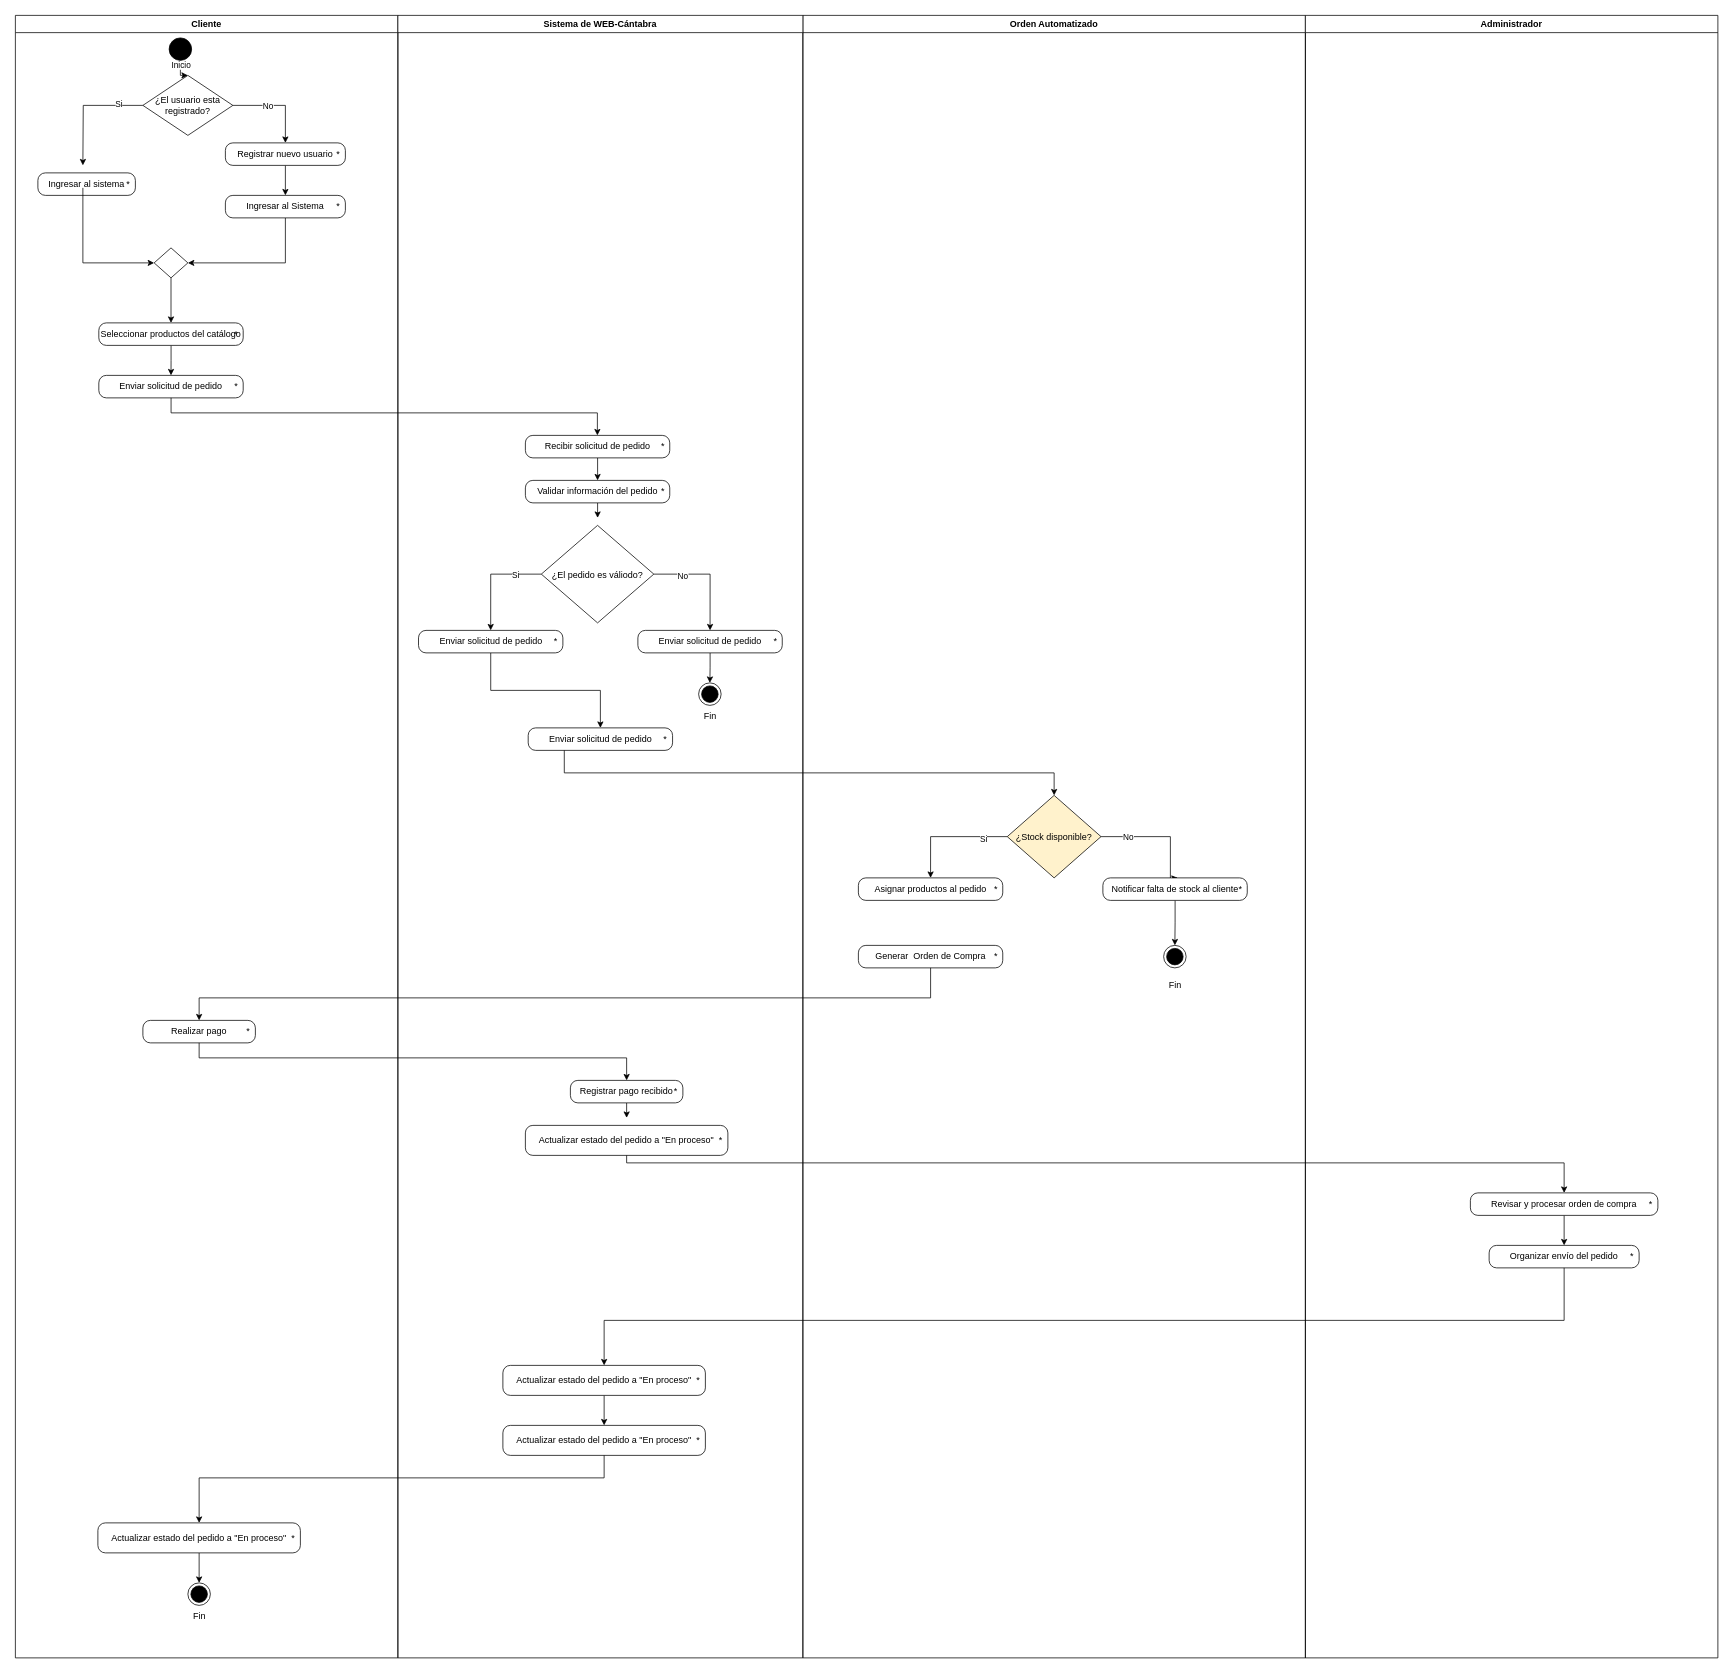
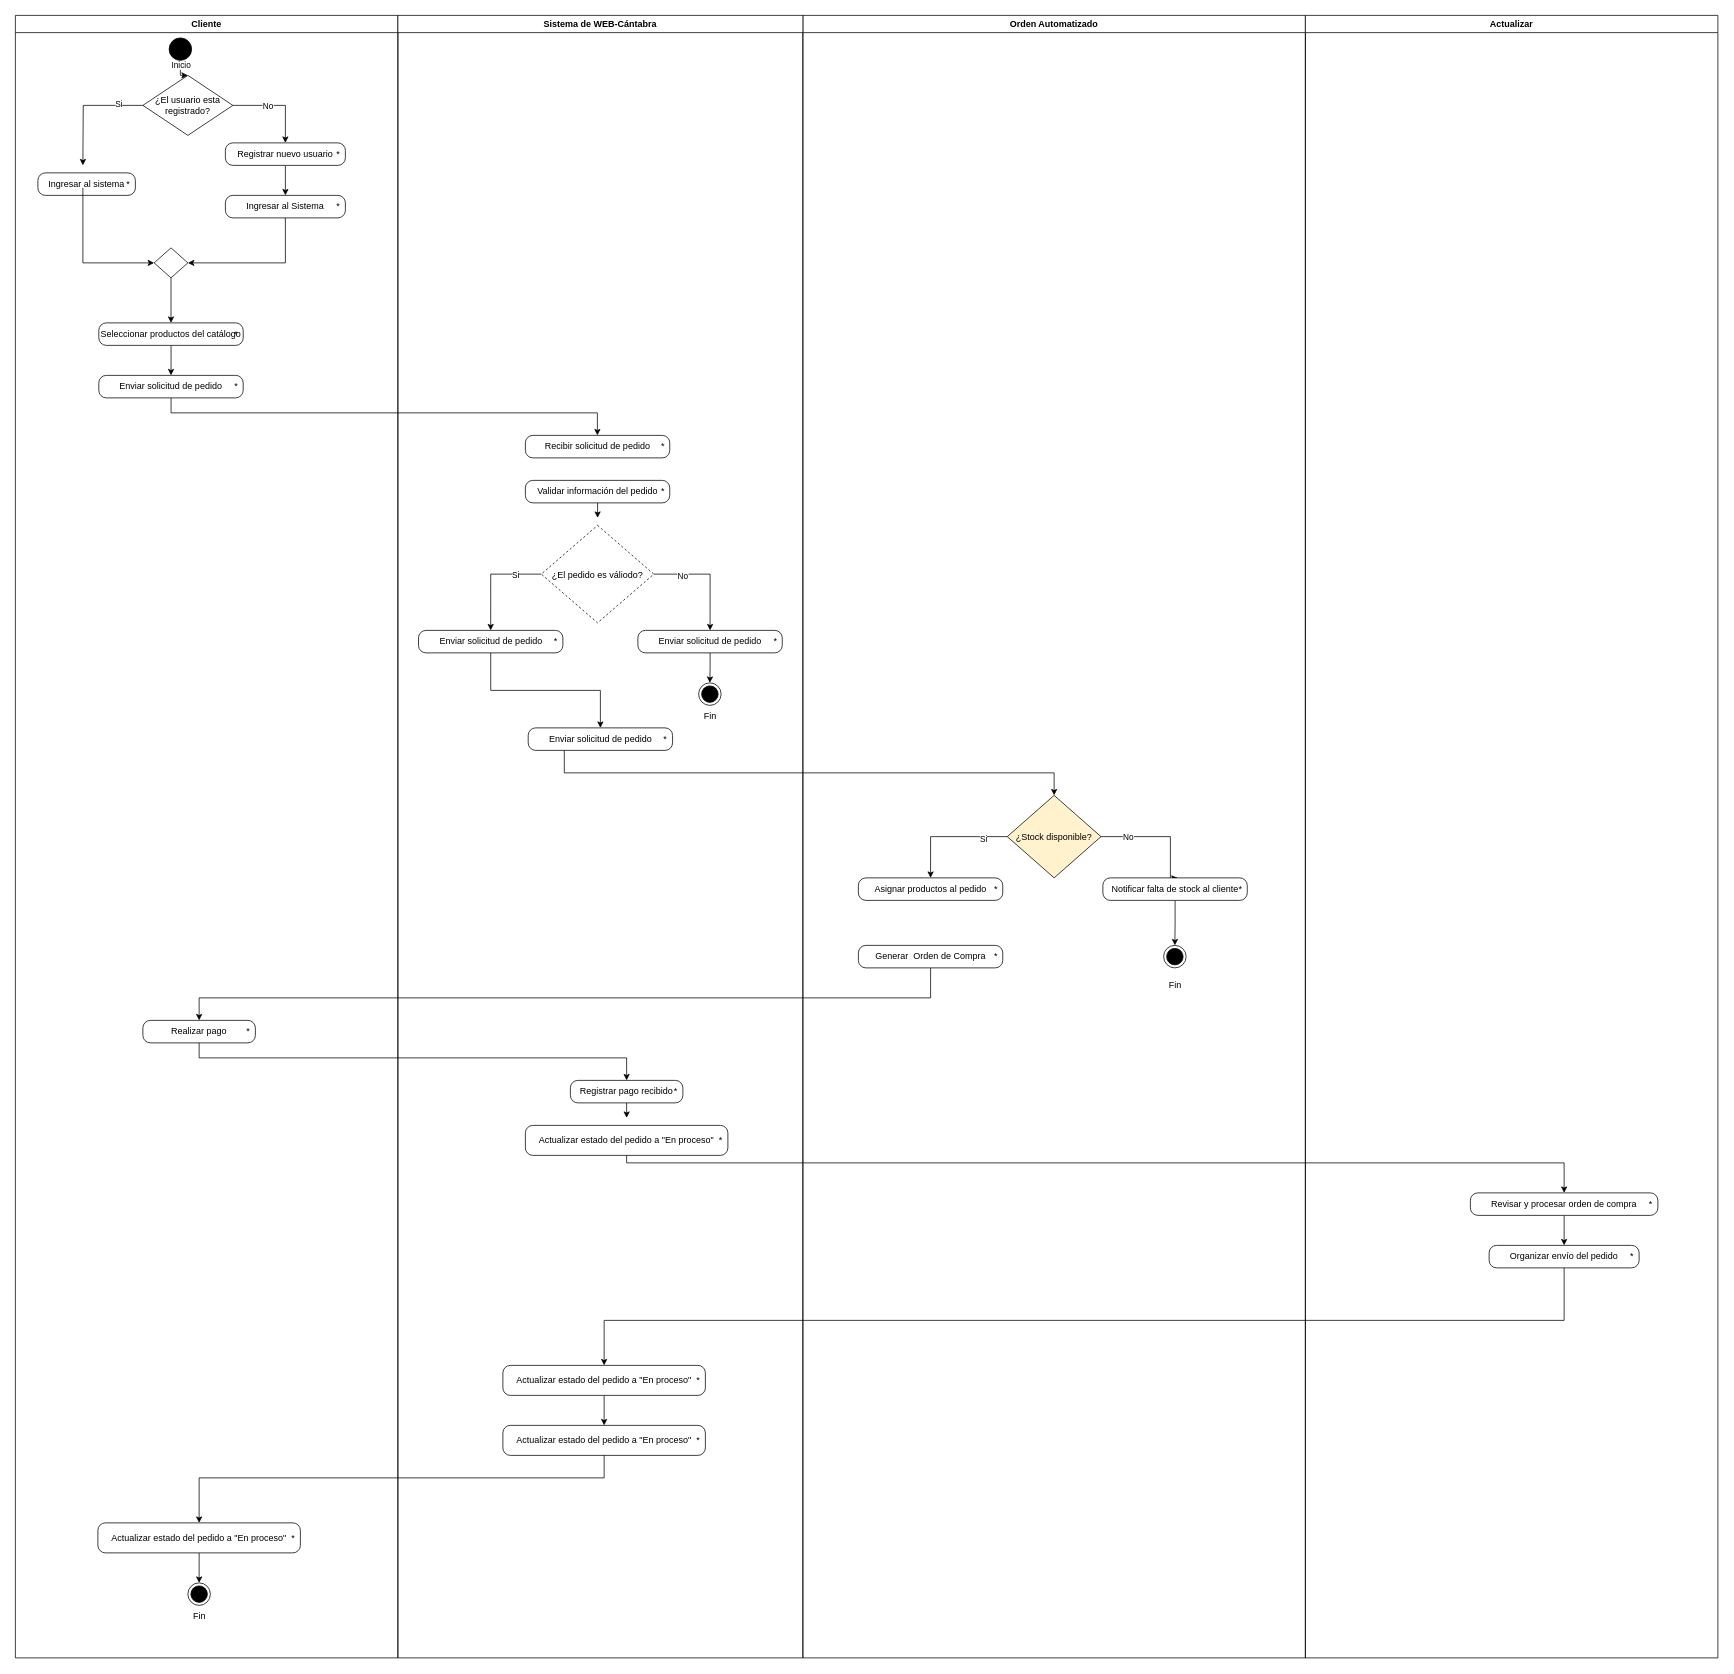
node "Administrador": label "Administrador" -> "Actualizar"
edge "Recibir solicitud de pedido" -> "Validar información del pedido": removed
node "¿El pedido es váliodo?": style solid -> dashed
